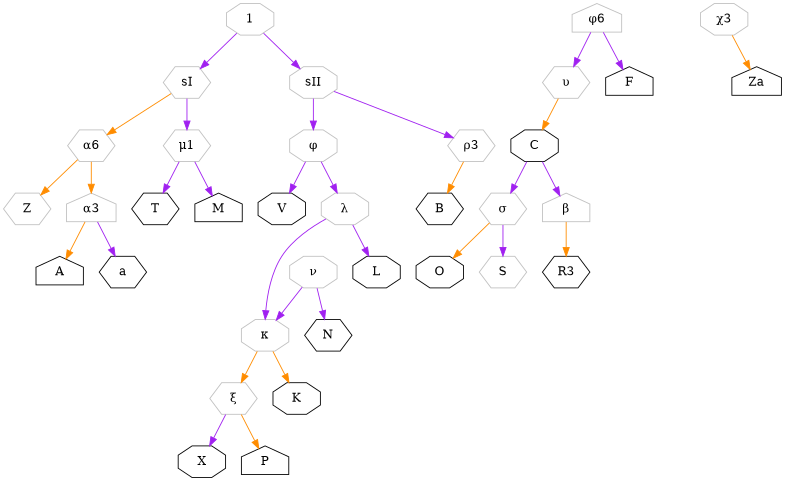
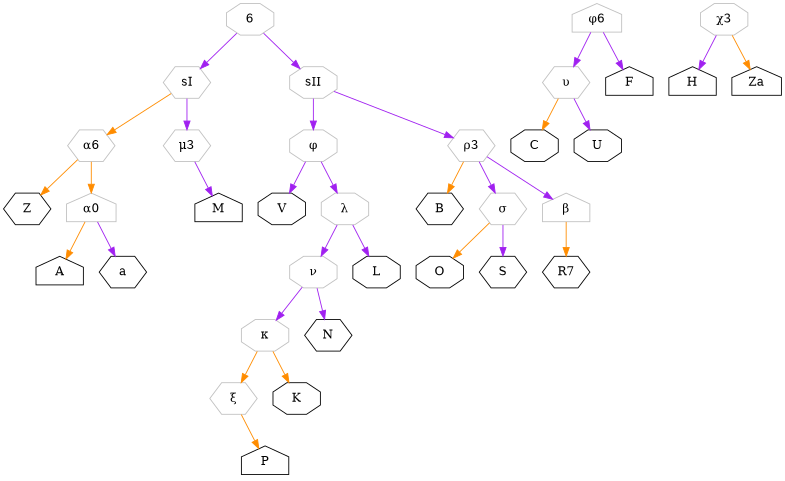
node "1": label "1" -> "6"
node "H": added
node "μ1": label "μ1" -> "μ3"
node "U": added
edge "C" -> "σ": now "ρ3" -> "σ"
edge "C" -> "β": now "ρ3" -> "β"
node "Z": color grey -> black
node "α3": label "α3" -> "α0"
node "T": removed
edge "λ" -> "κ": now "λ" -> "ν"
node "S": color grey -> black
node "R3": label "R3" -> "R7"
node "X": removed
